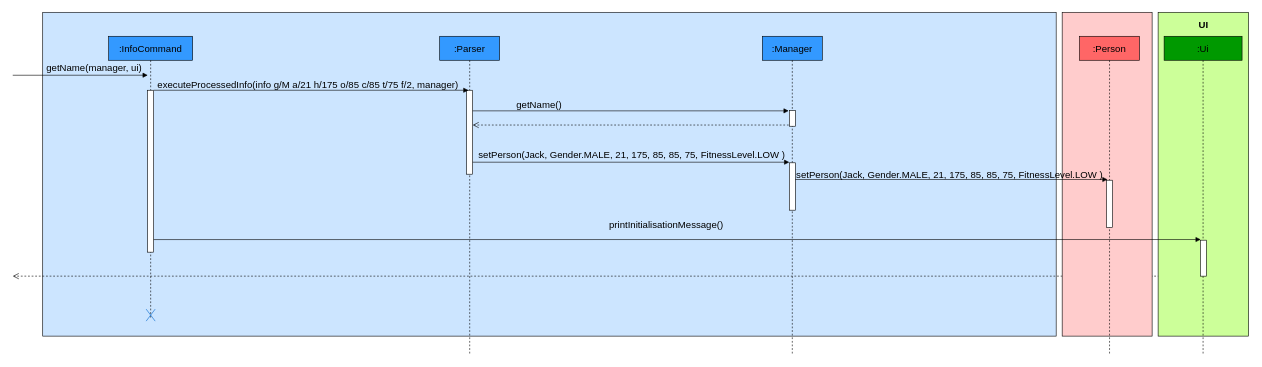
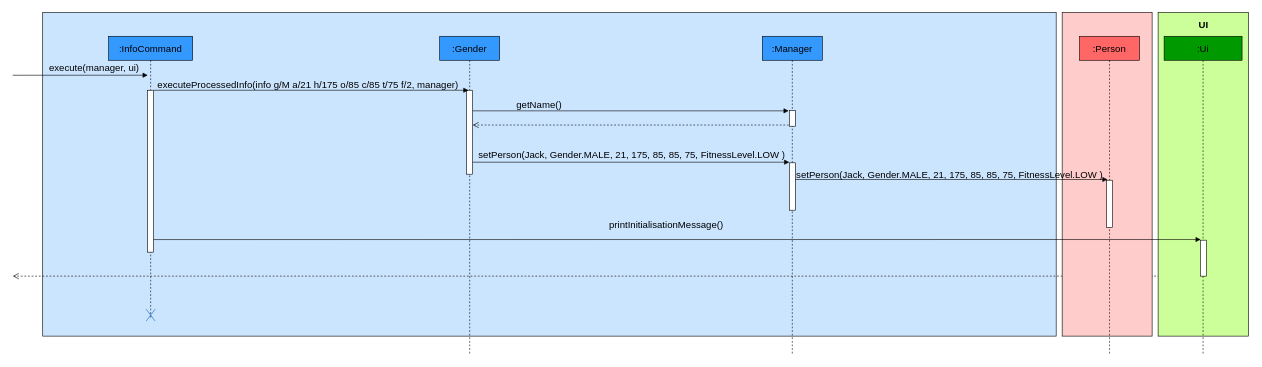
node ":Parser": label ":Parser" -> ":Gender"
node "getName(manager, ui)": label "getName(manager, ui)" -> "execute(manager, ui)"
